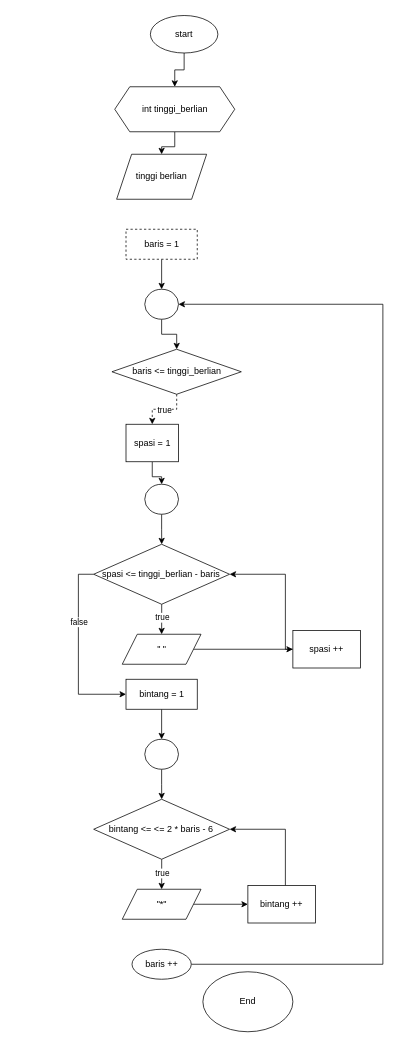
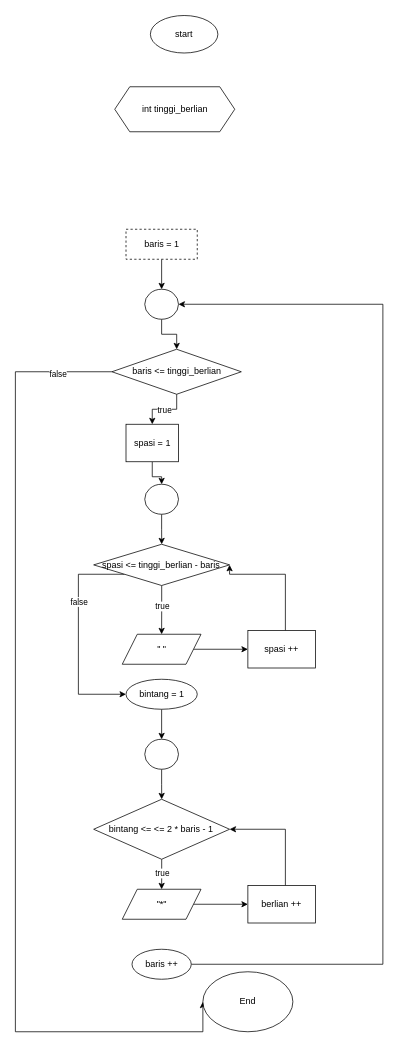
edge "start" -> "int tinggi_berlian": removed
edge "int tinggi_berlian" -> "tinggi berlian": removed
node "tinggi berlian": removed
edge "baris <= tinggi_berlian" -> "spasi = 1": style dashed -> solid
node "spasi <= tinggi_berlian - baris": size 136x60 -> 136x41
node "spasi ++": moved (327, 649) -> (282, 649)
node "bintang = 1": shape rectangle -> ellipse
edge "baris <= tinggi_berlian" -> "End": added, label "false"
node "bintang <= <= 2 * baris - 6": label "bintang <= <= 2 * baris - 6" -> "bintang <= <= 2 * baris - 1"
node "bintang ++": label "bintang ++" -> "berlian ++"
